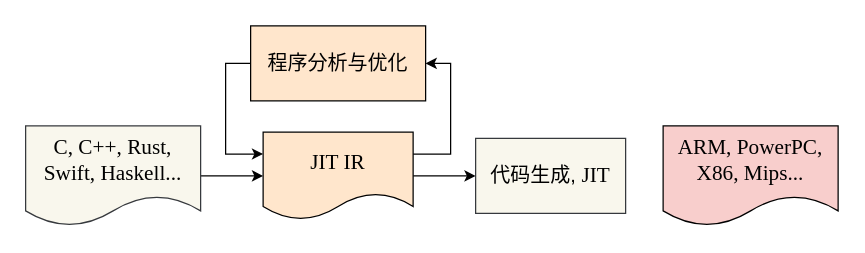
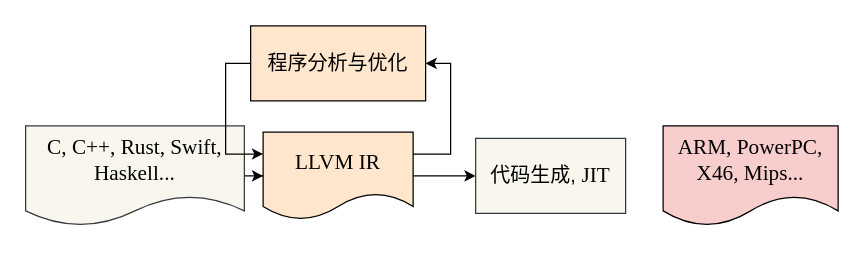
node "ARM, PowerPC, X86, Mips...": label "ARM, PowerPC, X86, Mips..." -> "ARM, PowerPC, X46, Mips..."
node "JIT IR": label "JIT IR" -> "LLVM IR"
node "C, C++, Rust, Swift, Haskell...": size 175x100 -> 219x100
